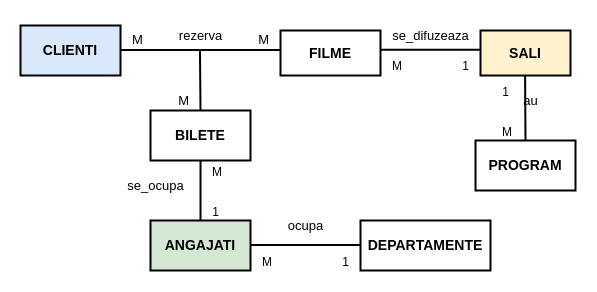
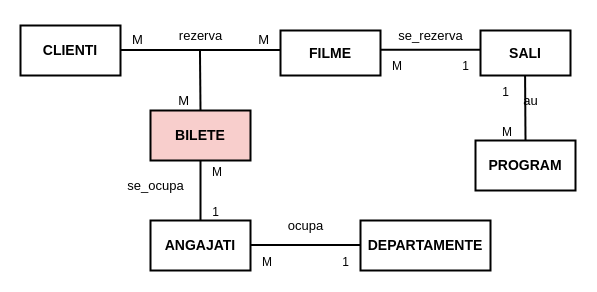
node "se_difuzeaza": label "se_difuzeaza" -> "se_rezerva"
node "CLIENTI": fillcolor #dae8fc -> #ffffff
node "SALI": fillcolor #fff2cc -> #ffffff
node "BILETE": fillcolor #ffffff -> #f8cecc
node "ANGAJATI": fillcolor #d5e8d4 -> #ffffff
